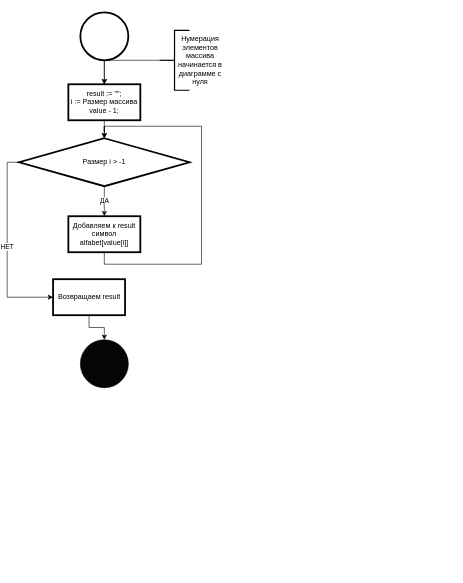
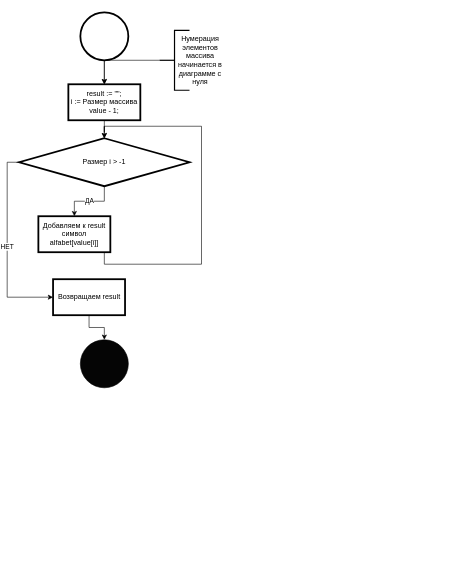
node "Добавляем к result символ alfabet[value[i]]": moved (104, 234) -> (74, 234)
